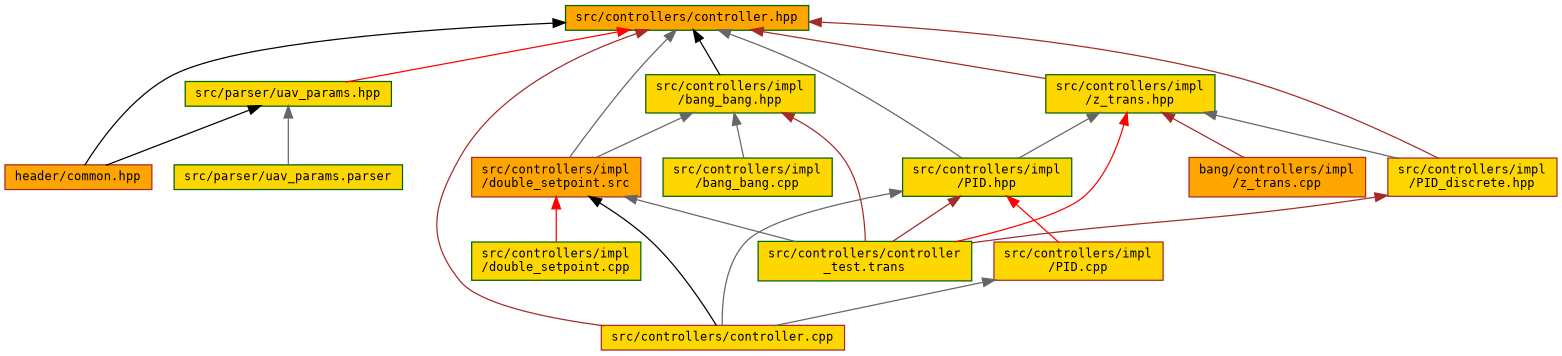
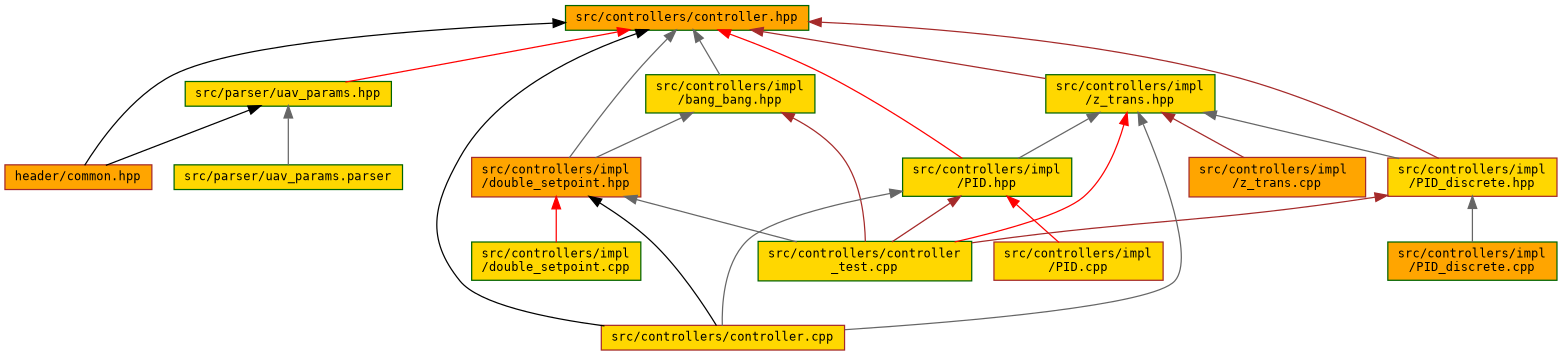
edge "src/controllers/impl /bang_bang.hpp" -> "src/controllers/controller.hpp": color black -> gray40
edge "src/controllers/impl /PID.hpp" -> "src/controllers/controller.hpp": color gray40 -> red
node "src/controllers/impl /double_setpoint.src": label "src/controllers/impl /double_setpoint.src" -> "src/controllers/impl /double_setpoint.hpp"
node "src/controllers/impl /bang_bang.cpp": removed
node "bang/controllers/impl /z_trans.cpp": label "bang/controllers/impl /z_trans.cpp" -> "src/controllers/impl /z_trans.cpp"
edge "src/controllers/controller.cpp" -> "src/controllers/controller.hpp": color brown -> black
node "src/controllers/controller _test.trans": label "src/controllers/controller _test.trans" -> "src/controllers/controller _test.cpp"
node "src/controllers/impl /PID_discrete.cpp": added
edge "src/controllers/controller.cpp" -> "src/controllers/impl /PID.cpp": now "src/controllers/controller.cpp" -> "src/controllers/impl /z_trans.hpp"
